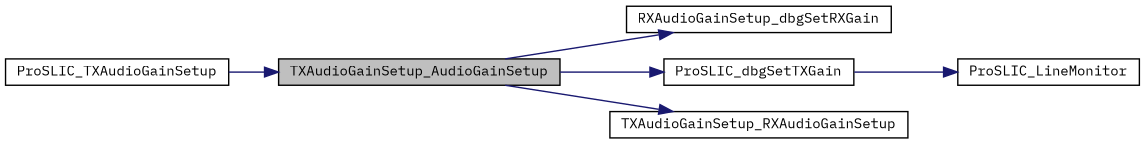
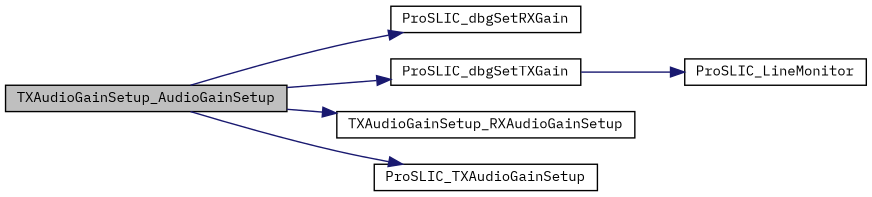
node "RXAudioGainSetup_dbgSetRXGain": label "RXAudioGainSetup_dbgSetRXGain" -> "ProSLIC_dbgSetRXGain"
edge "ProSLIC_TXAudioGainSetup" -> "TXAudioGainSetup_AudioGainSetup": reversed
